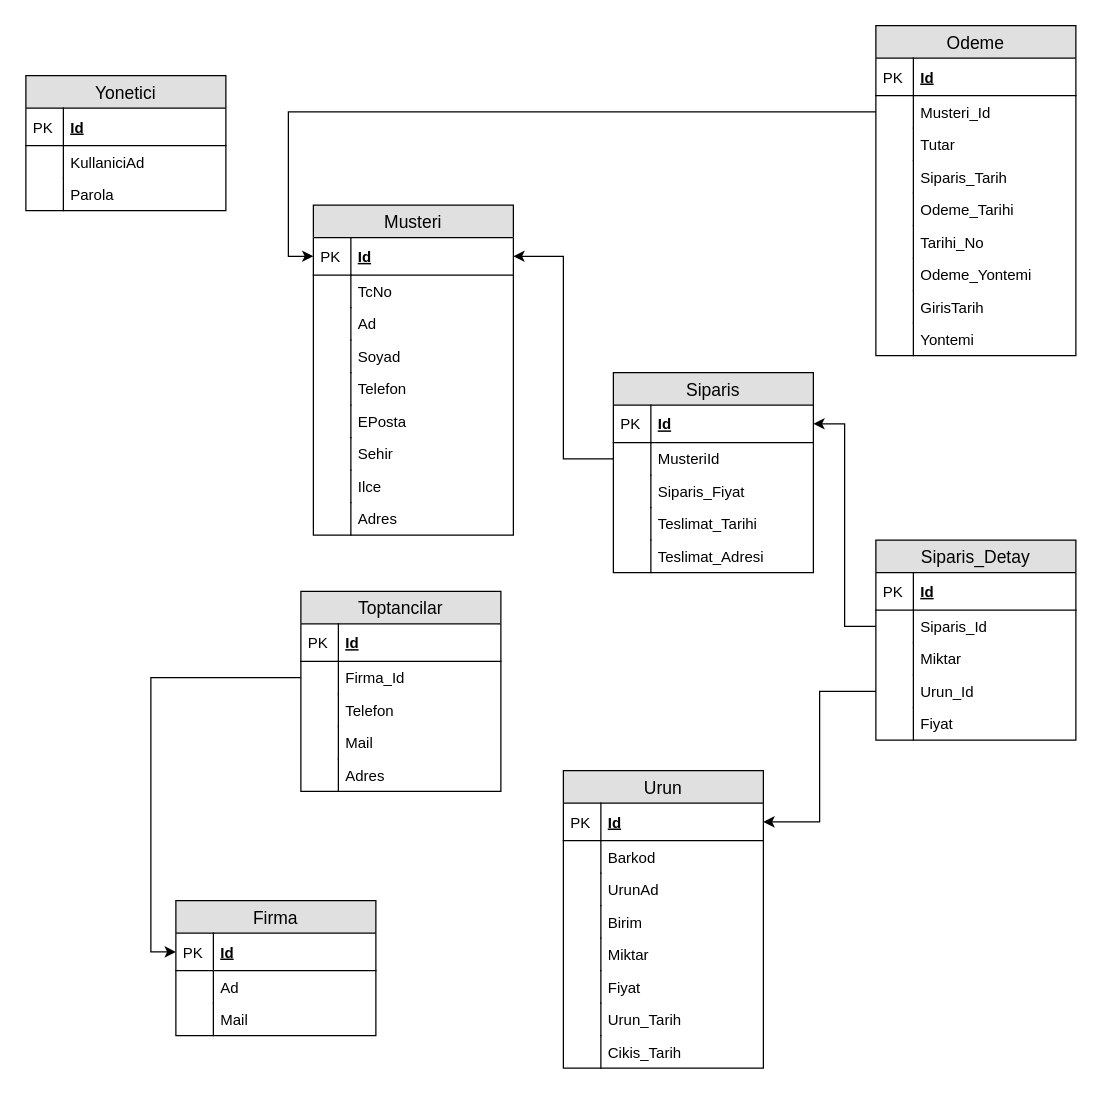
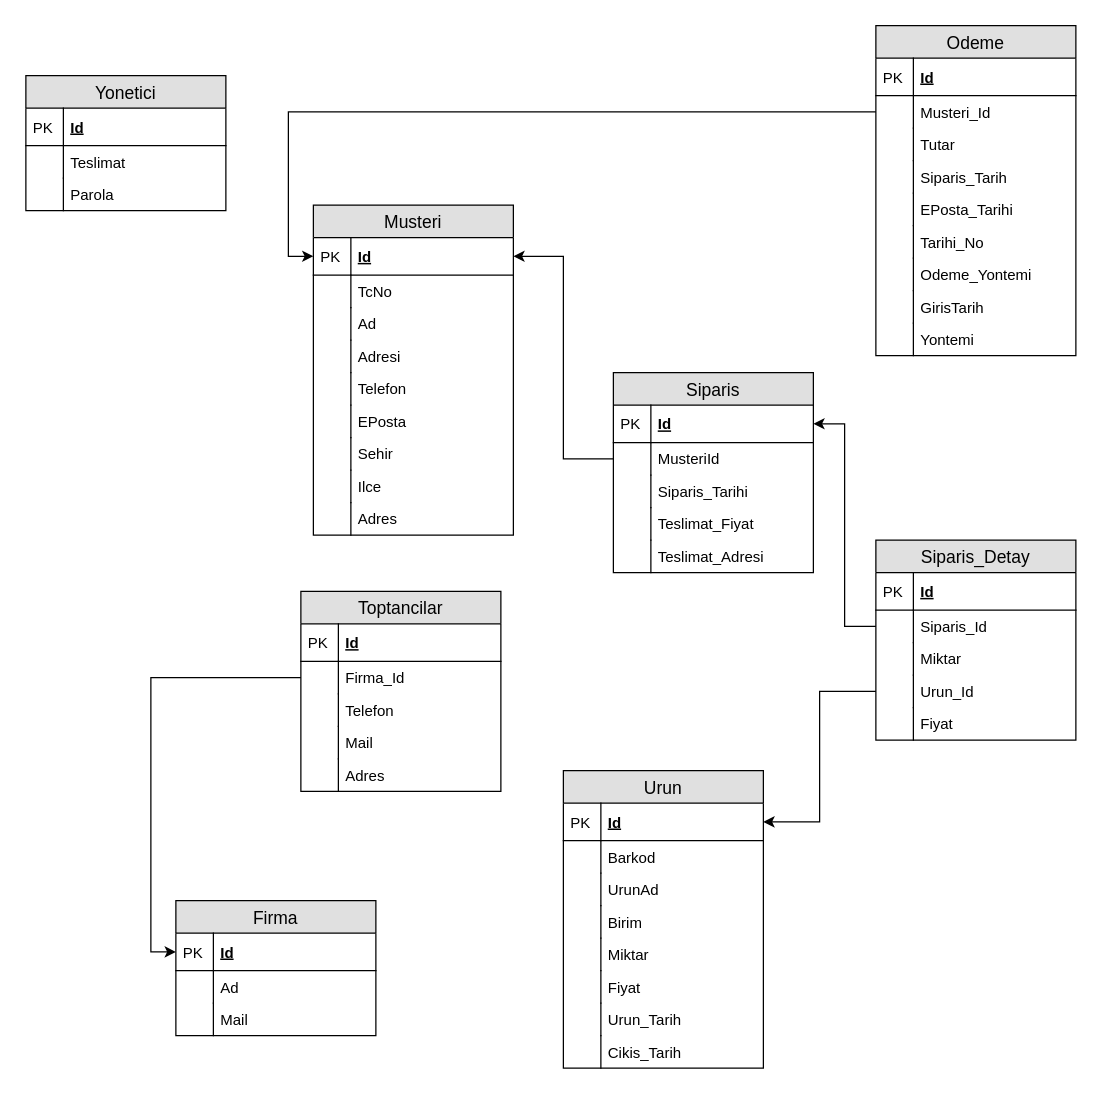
node "KullaniciAd": label "KullaniciAd" -> "Teslimat"
node "Odeme_Tarihi": label "Odeme_Tarihi" -> "EPosta_Tarihi"
node "Soyad": label "Soyad" -> "Adresi"
node "Siparis_Fiyat": label "Siparis_Fiyat" -> "Siparis_Tarihi"
node "Teslimat_Tarihi": label "Teslimat_Tarihi" -> "Teslimat_Fiyat"
